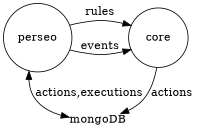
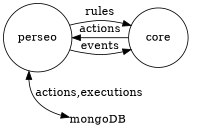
edge "core" -> "mongoDB": now "core" -> "perseo"
